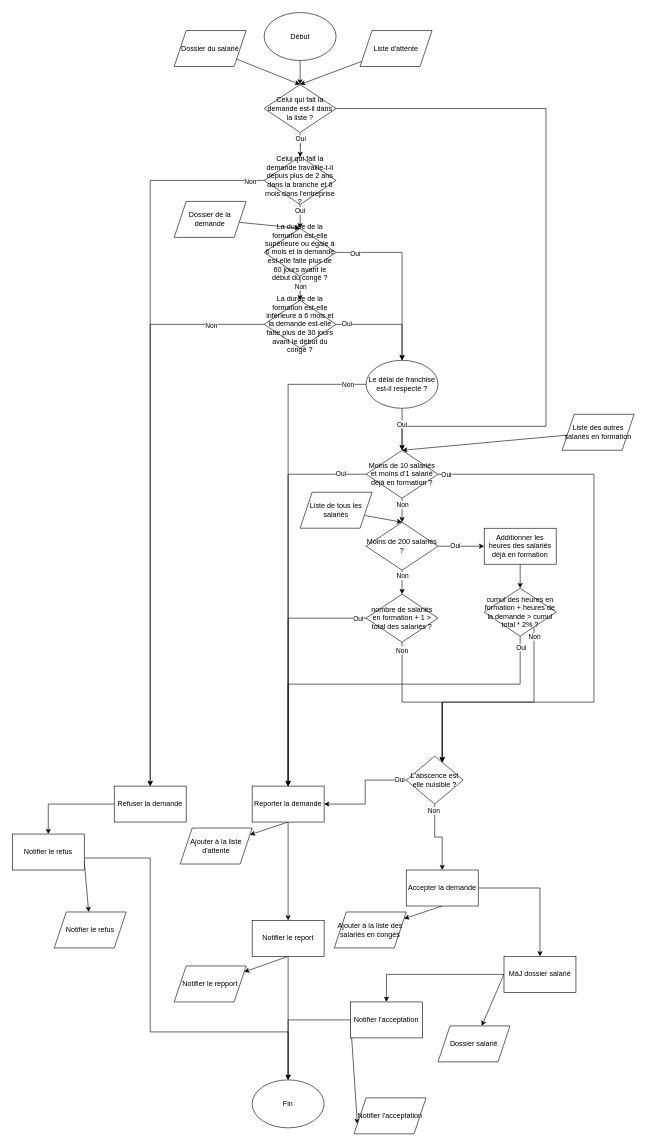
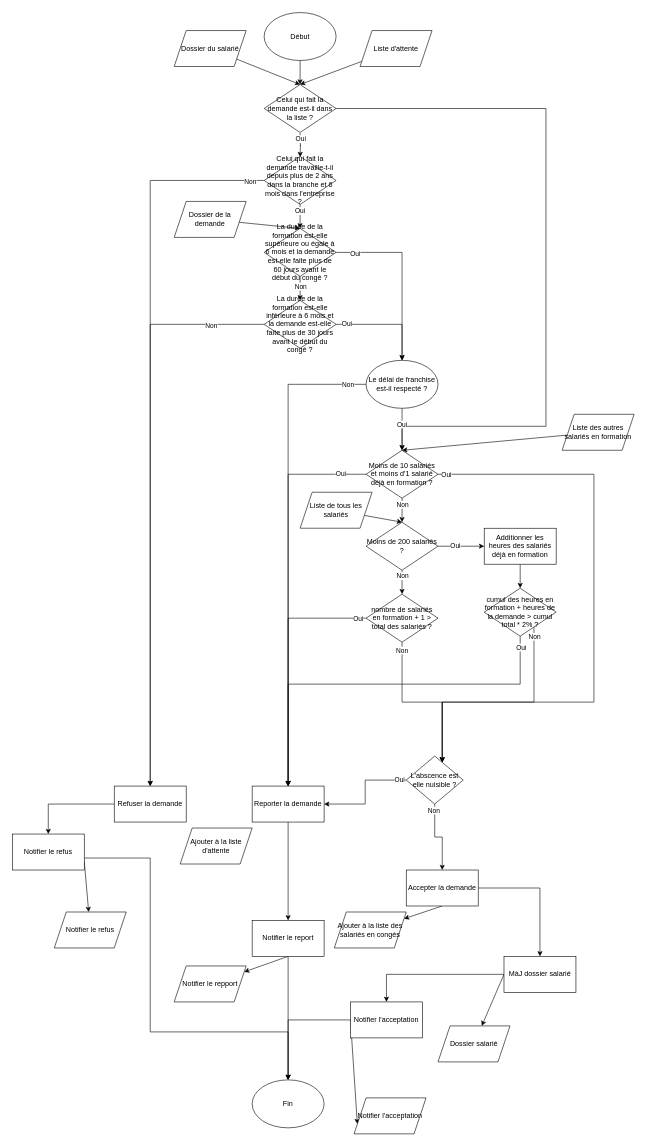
edge "Reporter la demande" -> "Ajouter à la liste d'attente": removed
